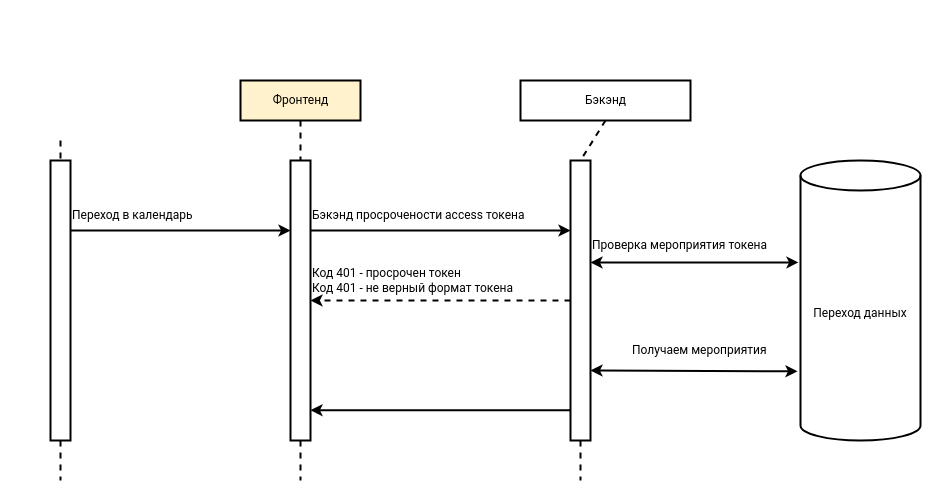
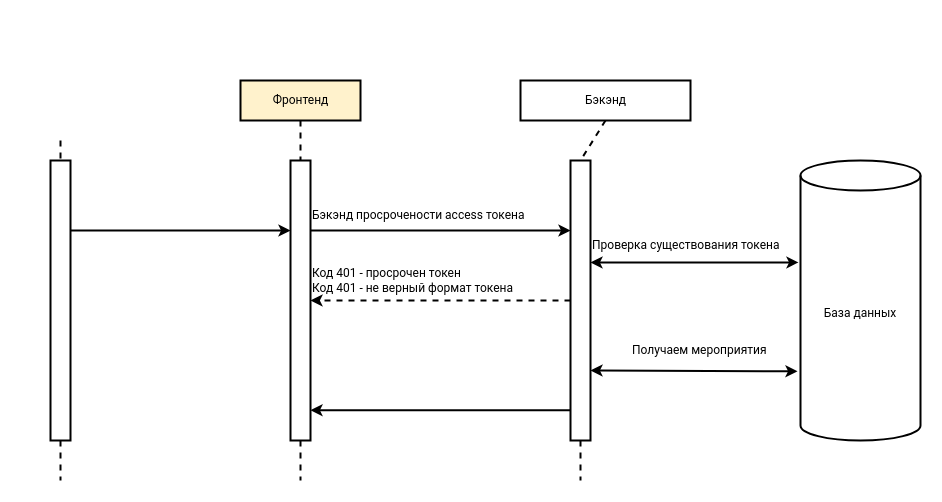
node "Переход в календарь": removed
node "Проверка мероприятия токена": label "Проверка мероприятия токена" -> "Проверка существования токена"
node "Переход данных": label "Переход данных" -> "База данных"
